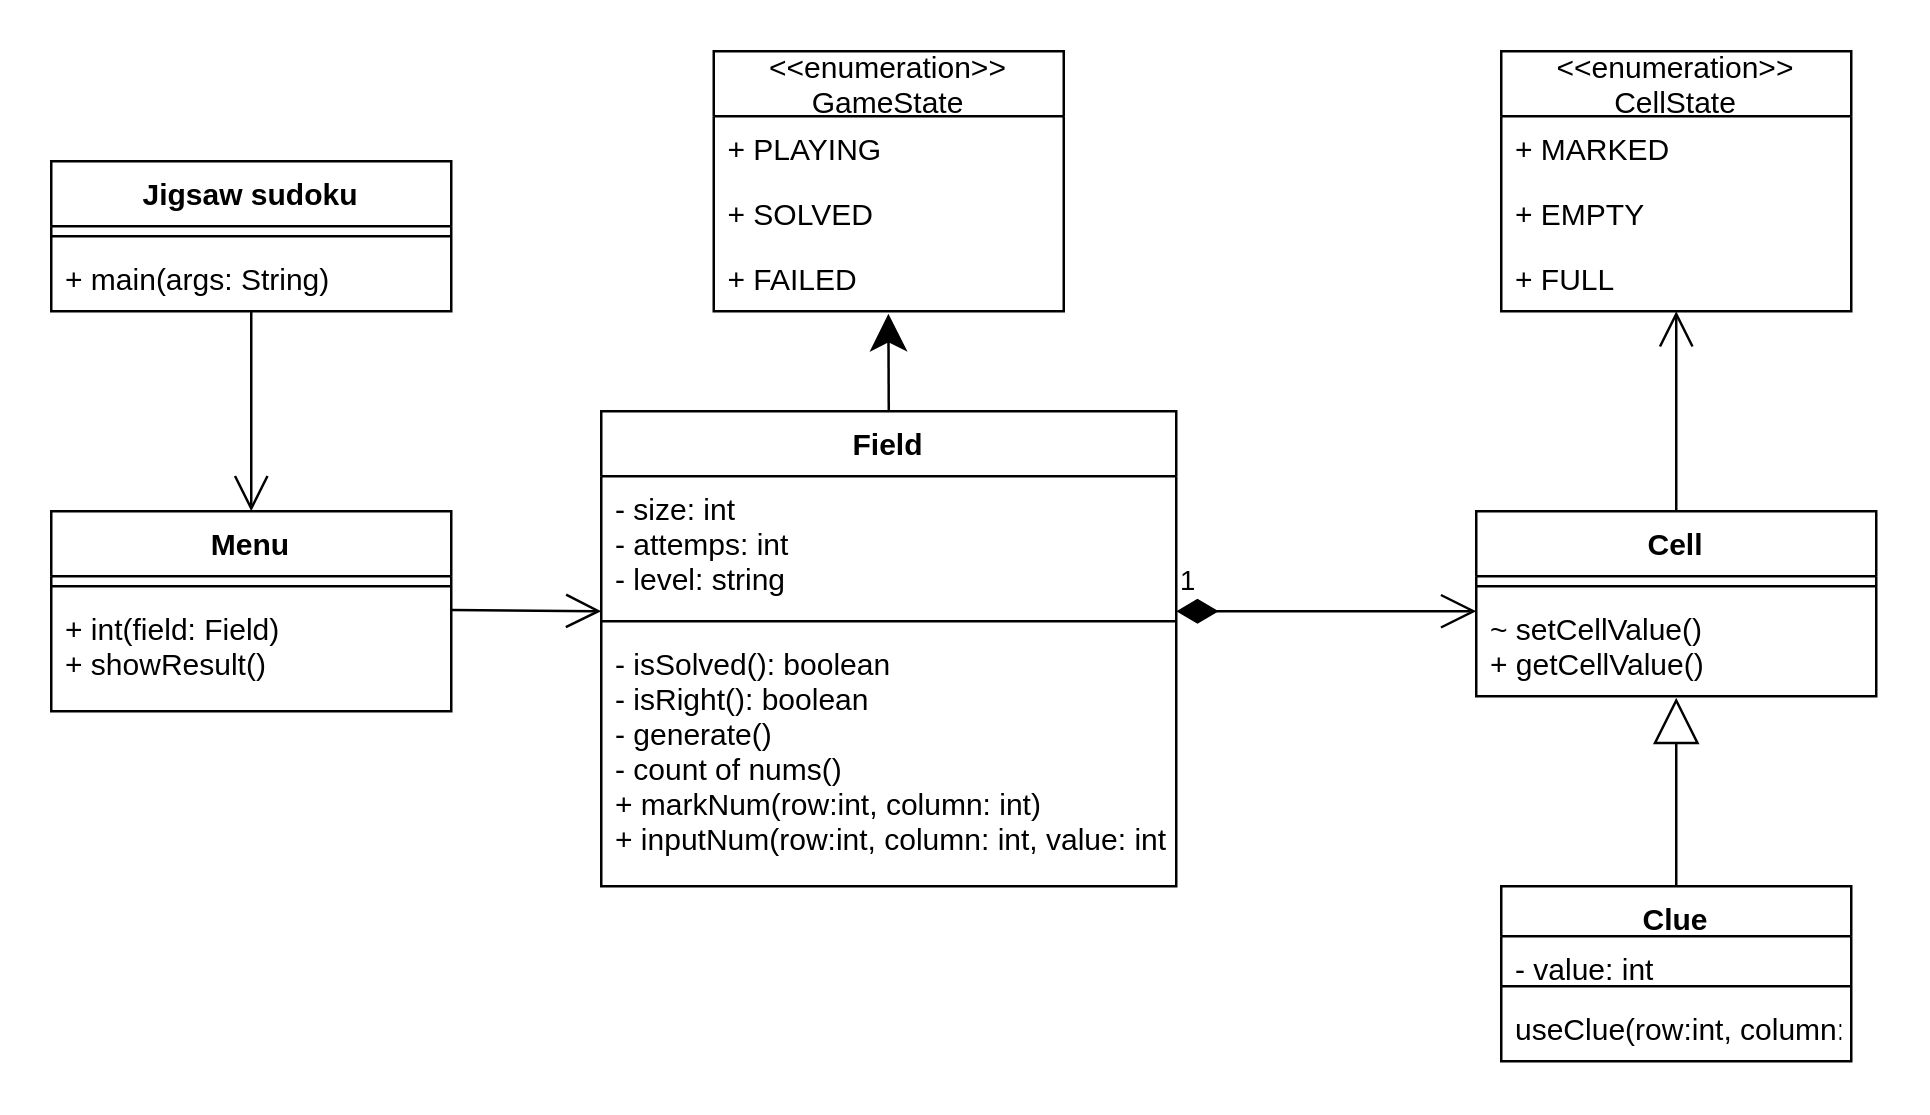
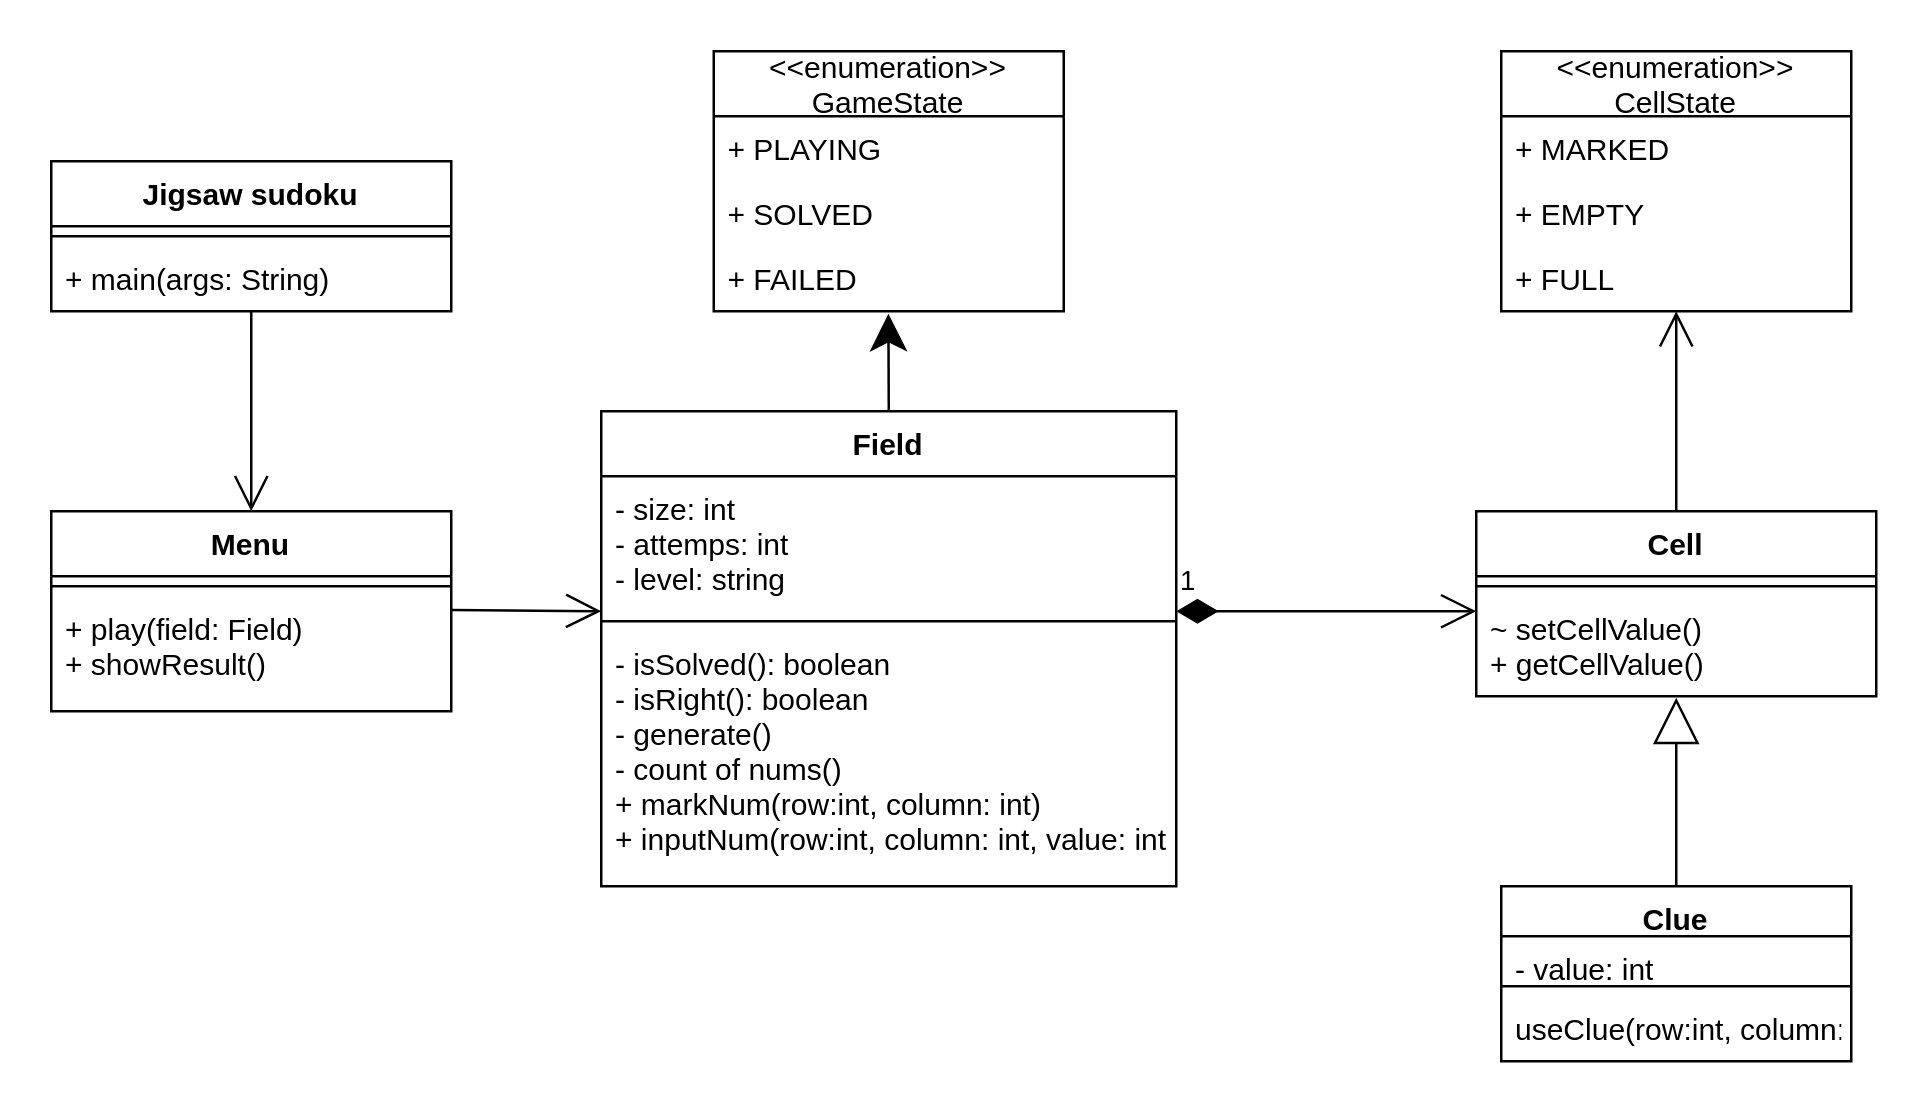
node "+ int(field: Field) + showResult()": label "+ int(field: Field) + showResult()" -> "+ play(field: Field) + showResult()"
